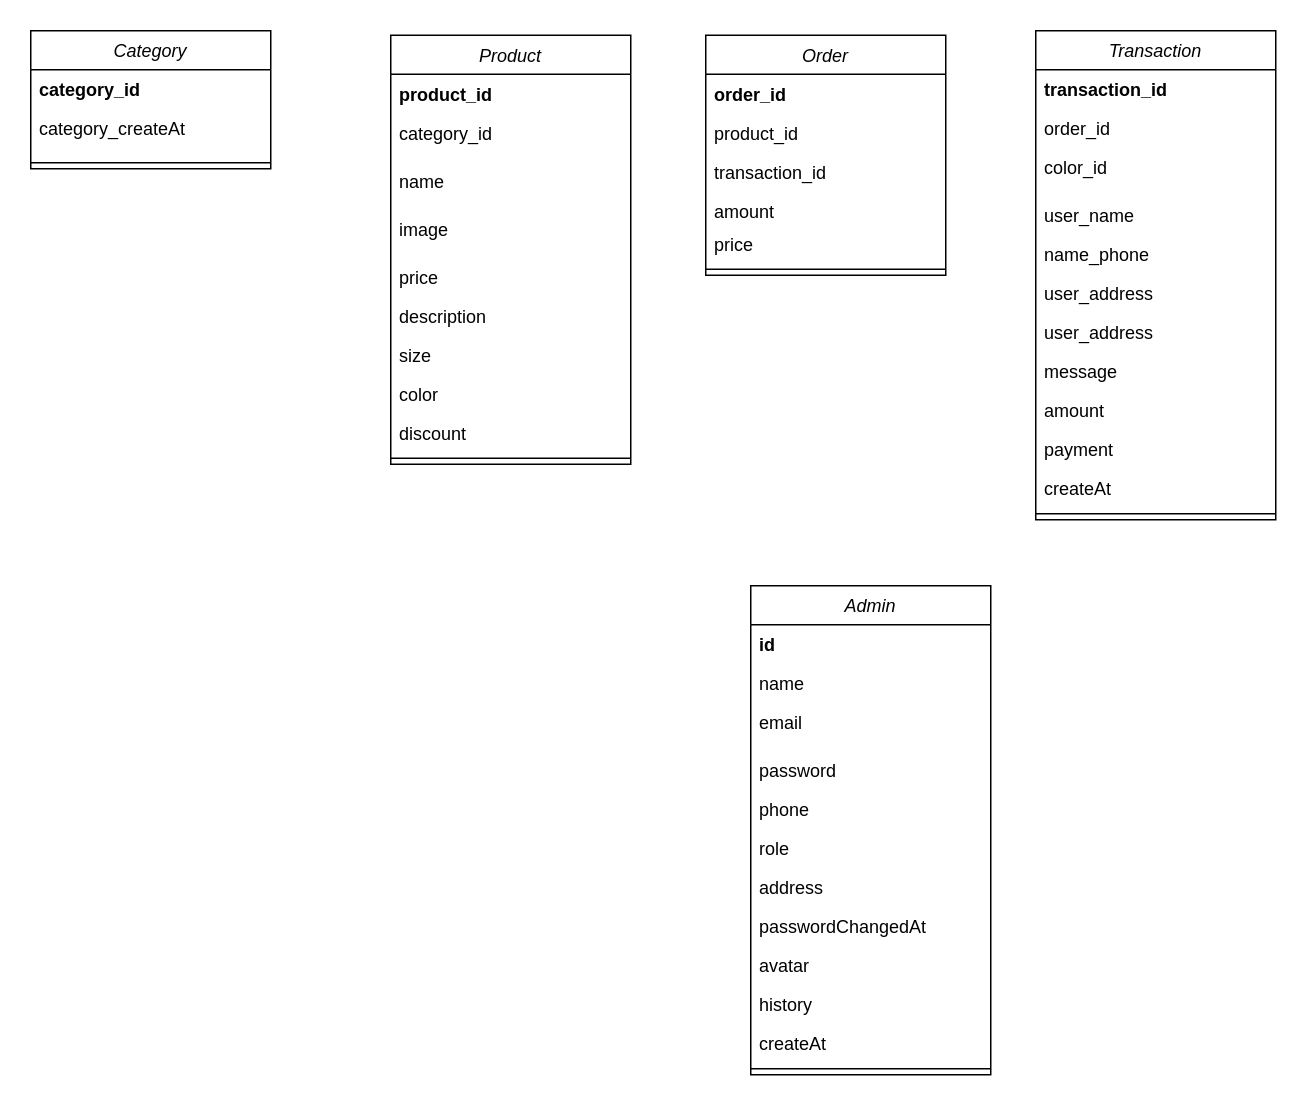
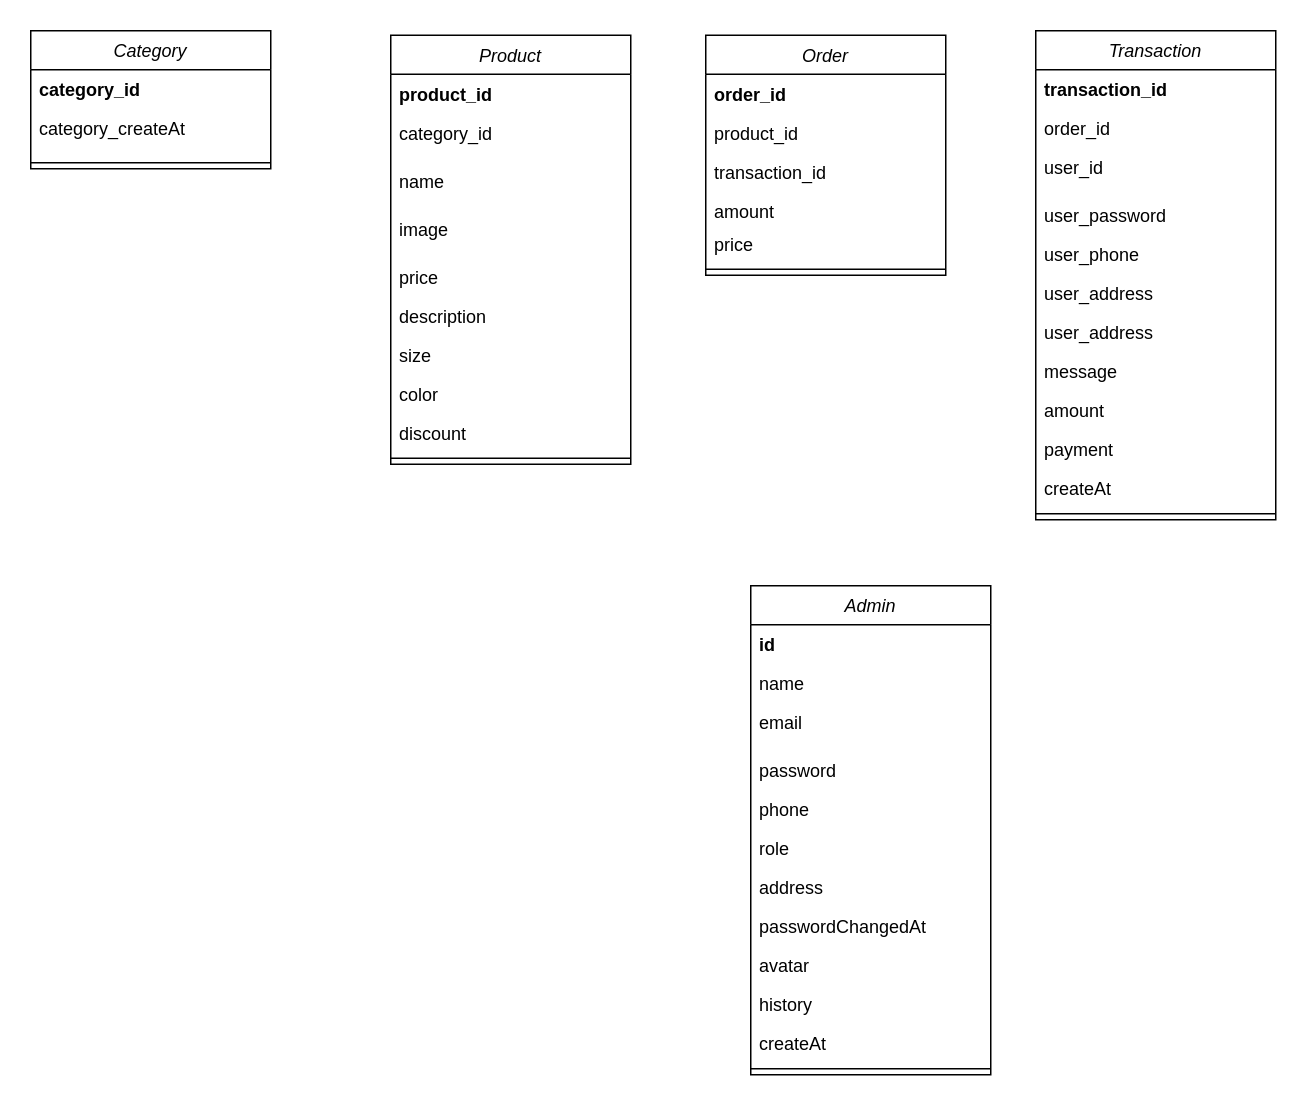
node "color_id": label "color_id" -> "user_id"
node "user_name": label "user_name" -> "user_password"
node "name_phone": label "name_phone" -> "user_phone"
